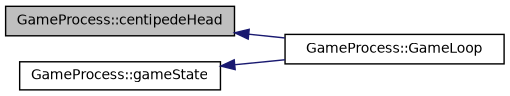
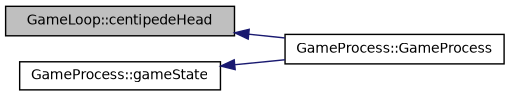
node "GameProcess::centipedeHead": label "GameProcess::centipedeHead" -> "GameLoop::centipedeHead"
node "GameProcess::GameLoop": label "GameProcess::GameLoop" -> "GameProcess::GameProcess"
